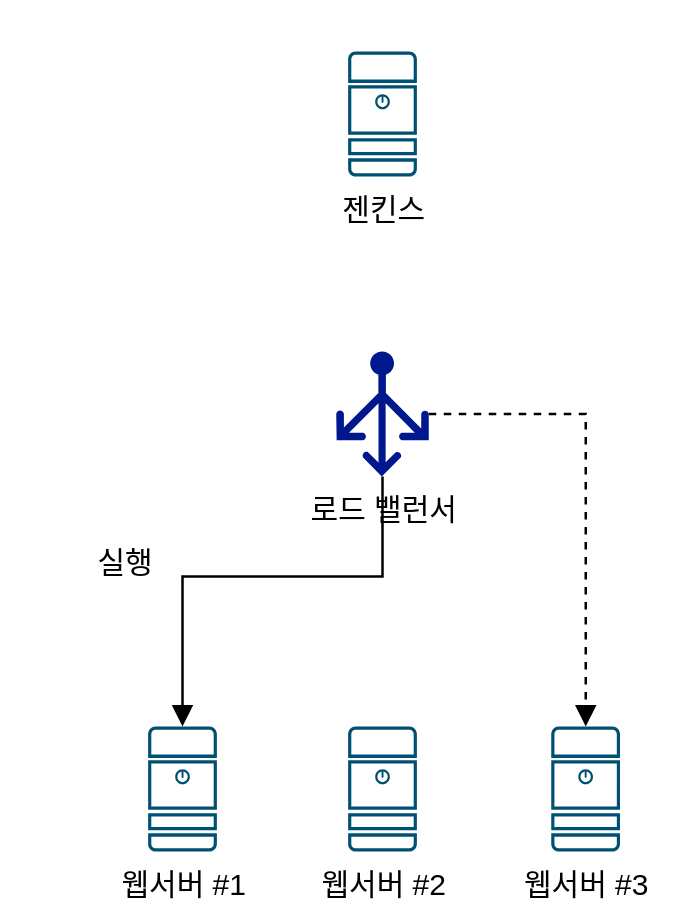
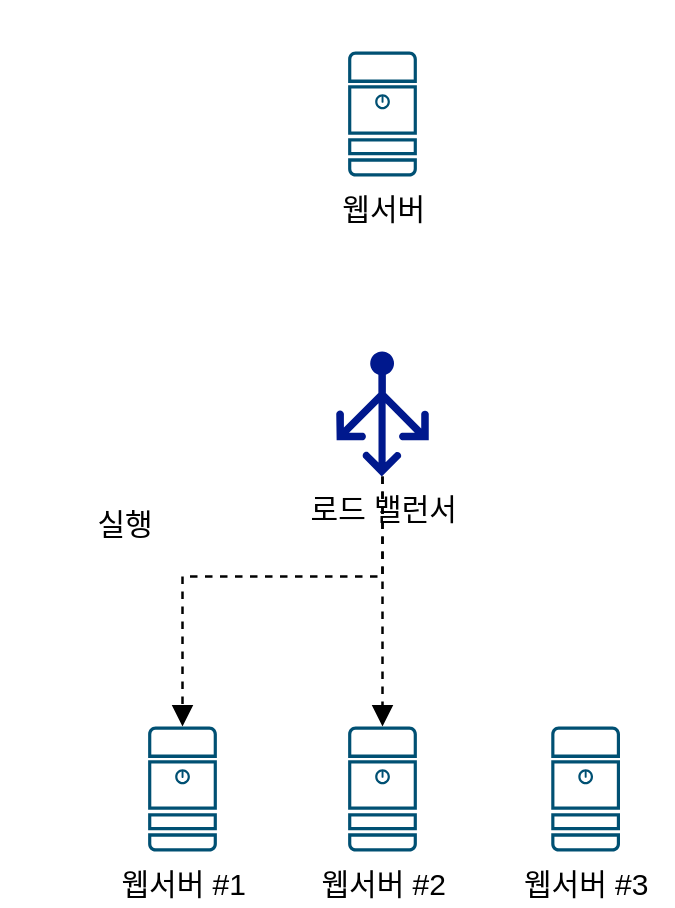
node "젠킨스": label "젠킨스" -> "웹서버"
edge "로드 밸런서" -> "웹서버 #3": now "로드 밸런서" -> "웹서버 #2"
node "실행": moved (126, 564) -> (126, 526)
edge "로드 밸런서" -> "웹서버 #1": style solid -> dashed
